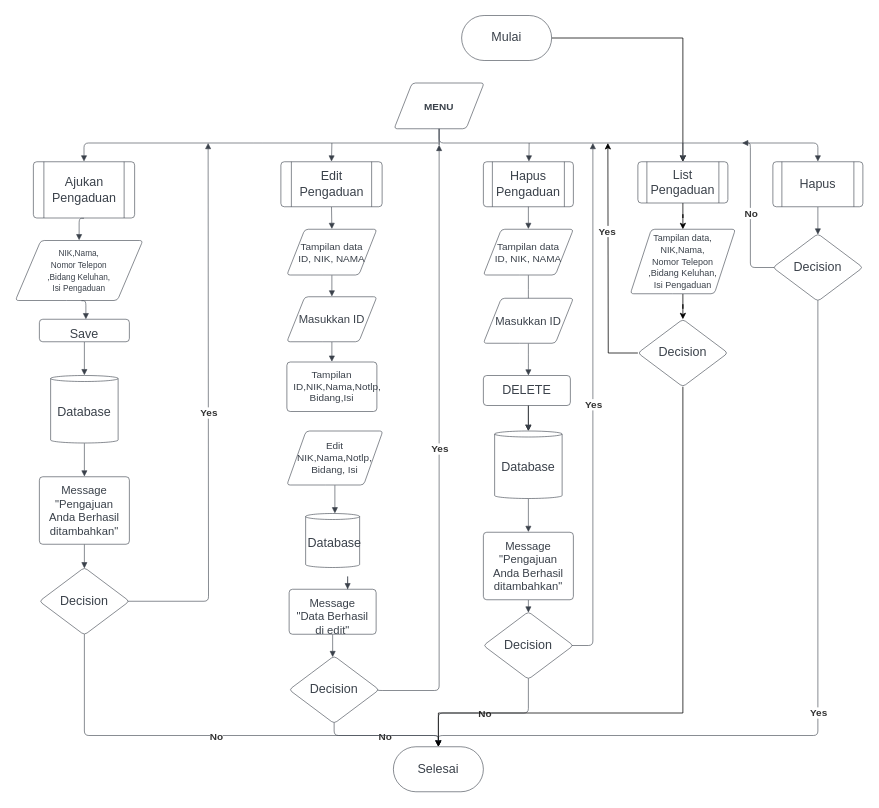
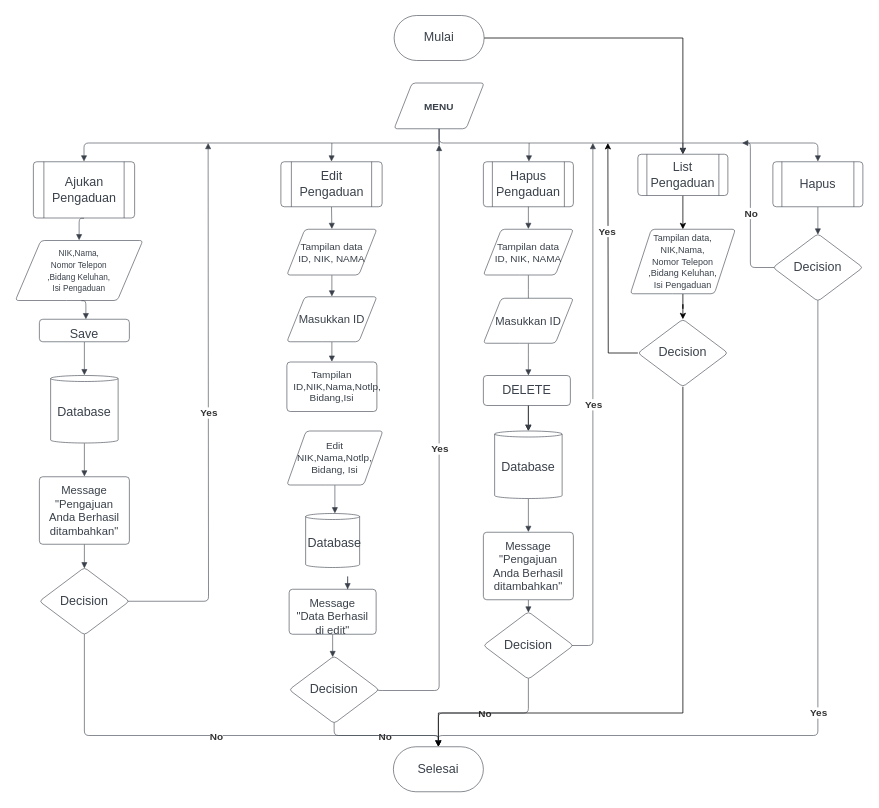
node "Mulai": moved (507, 38) -> (439, 38)
node "List Pengaduan": moved (683, 182) -> (683, 175)
